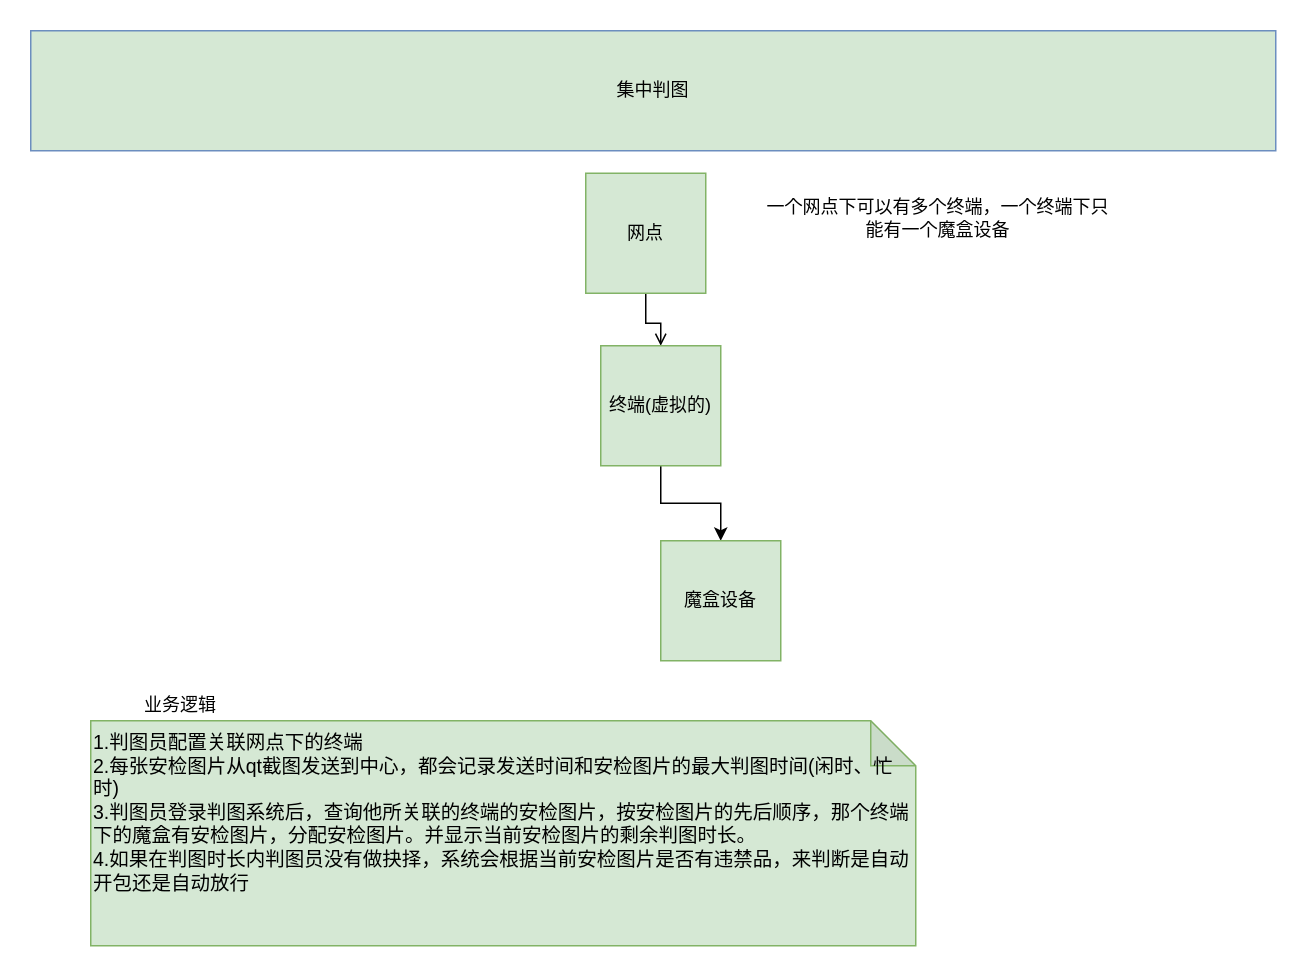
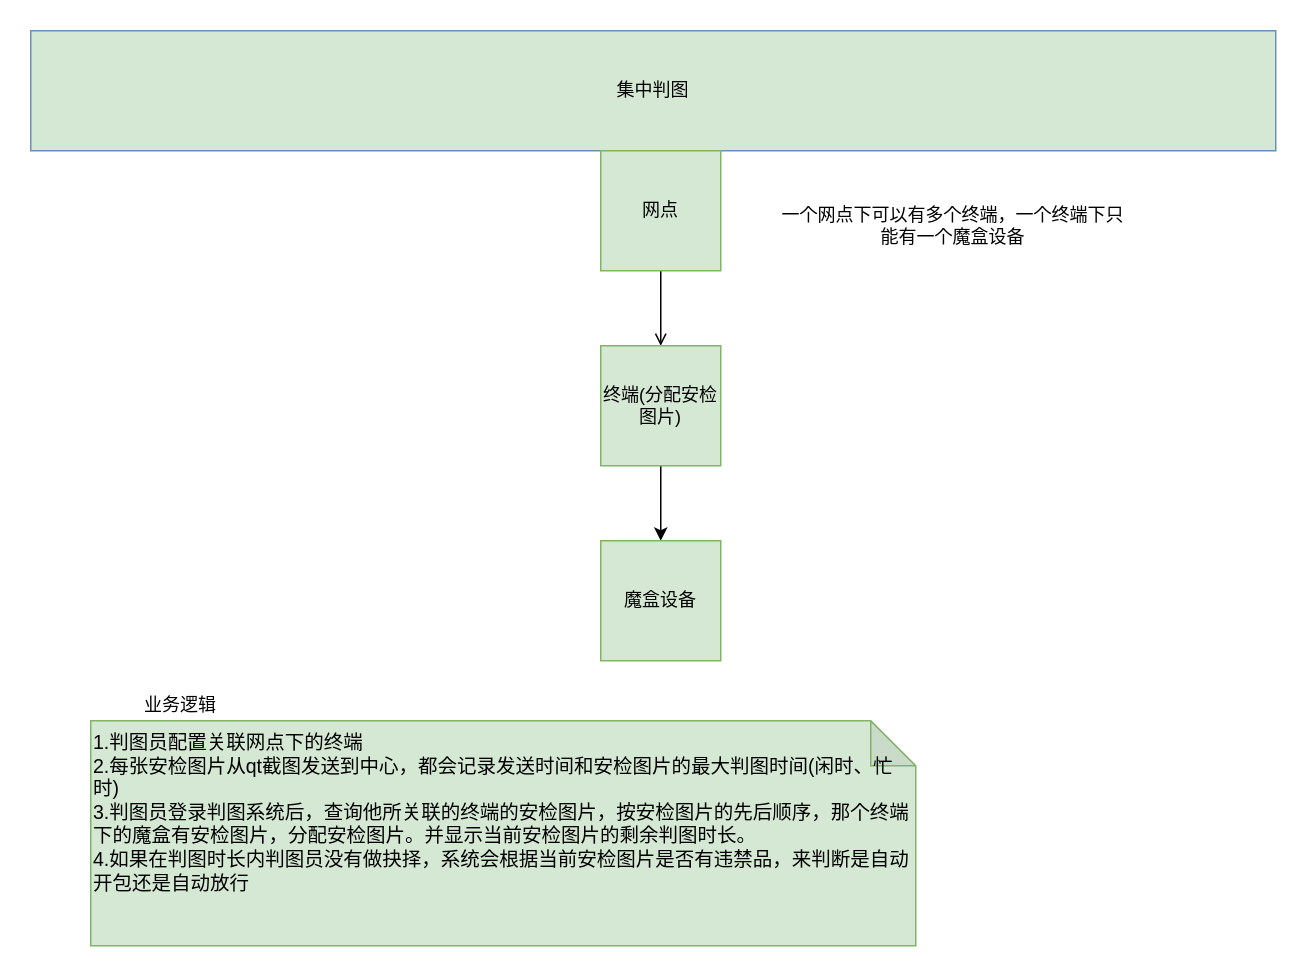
node "一个网点下可以有多个终端，一个终端下只能有一个魔盒设备": moved (938, 218) -> (953, 226)
node "网点": moved (646, 233) -> (661, 211)
node "终端(虚拟的)": label "终端(虚拟的)" -> "终端(分配安检图片)"
node "魔盒设备": moved (721, 601) -> (661, 601)
